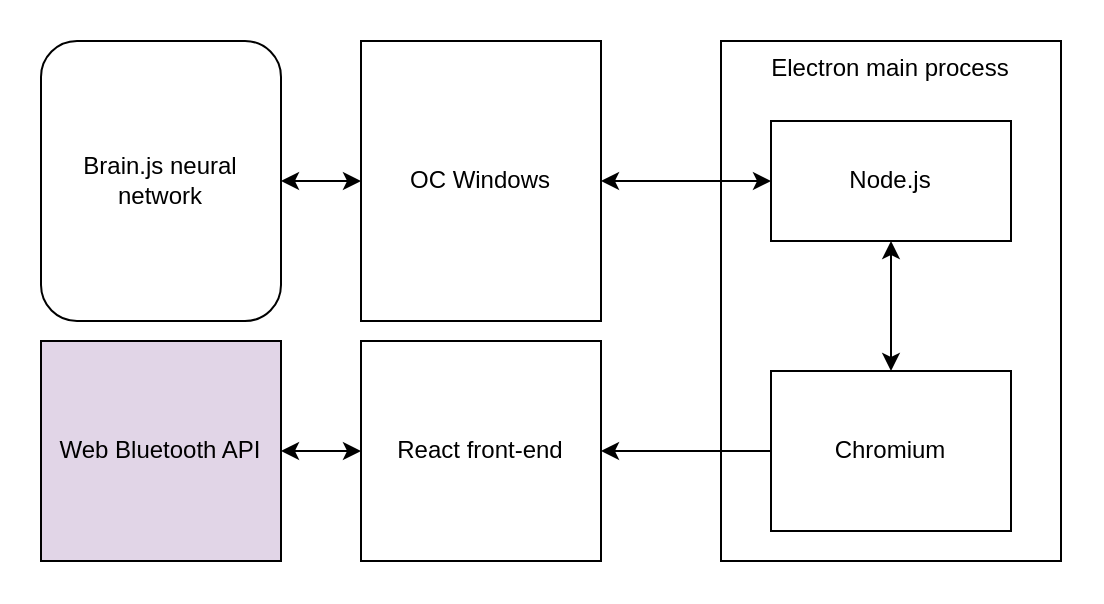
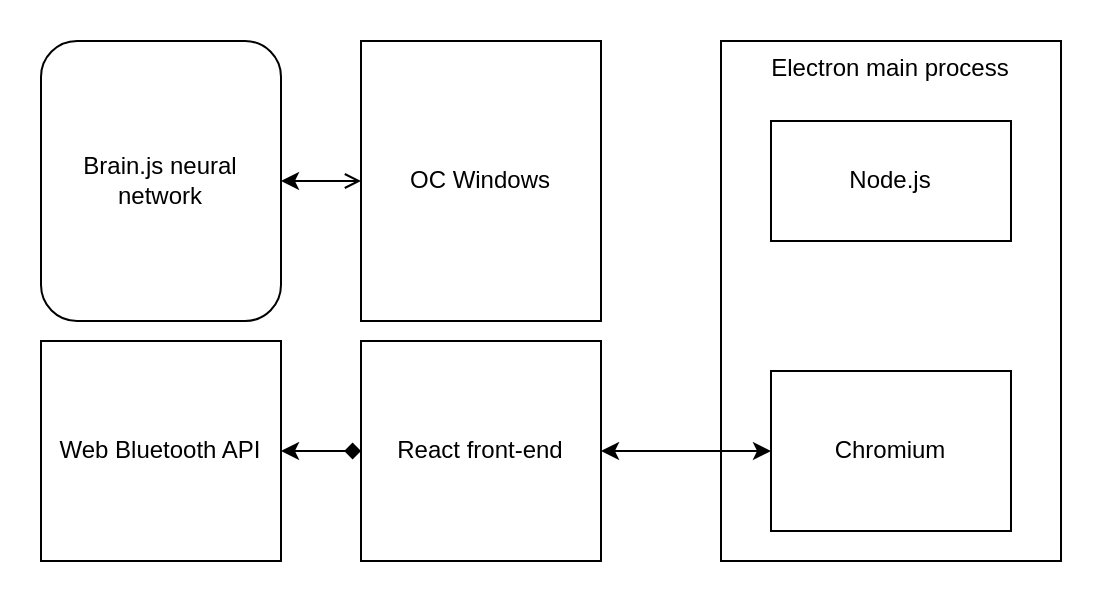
edge "Brain.js neural network" -- "ОС Windows": arrowhead classic -> open
edge "ОС Windows" -- "Node.js": removed
edge "Node.js" -- "Chromium": removed
node "Web Bluetooth API": fillcolor #e1d5e7 -> #ffffff
edge "Web Bluetooth API" -- "React front-end": arrowhead classic -> diamond
edge "Chromium" -> "React front-end": arrowhead none -> classic
